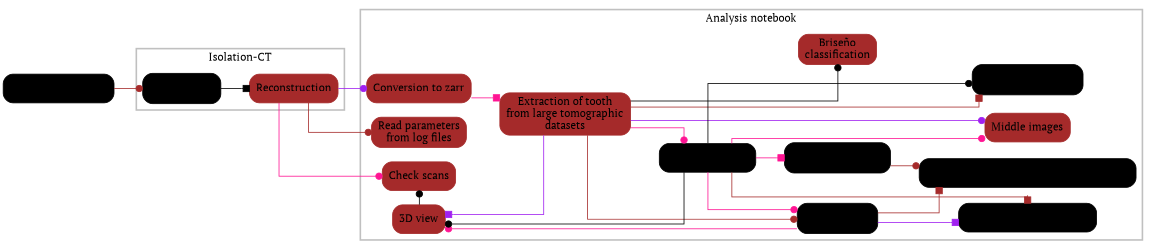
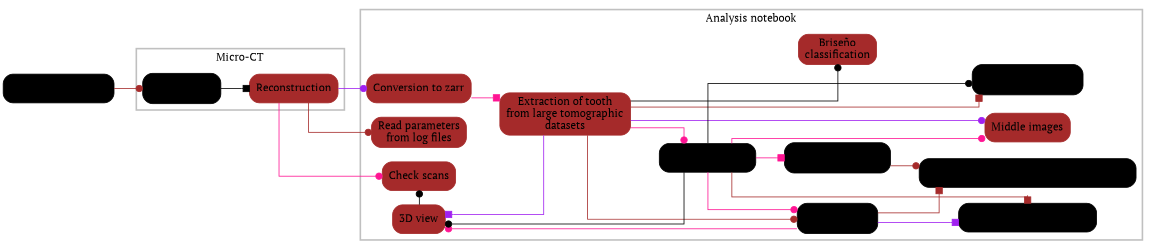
cluster "Isolation-CT": label "Isolation-CT" -> "Micro-CT"
